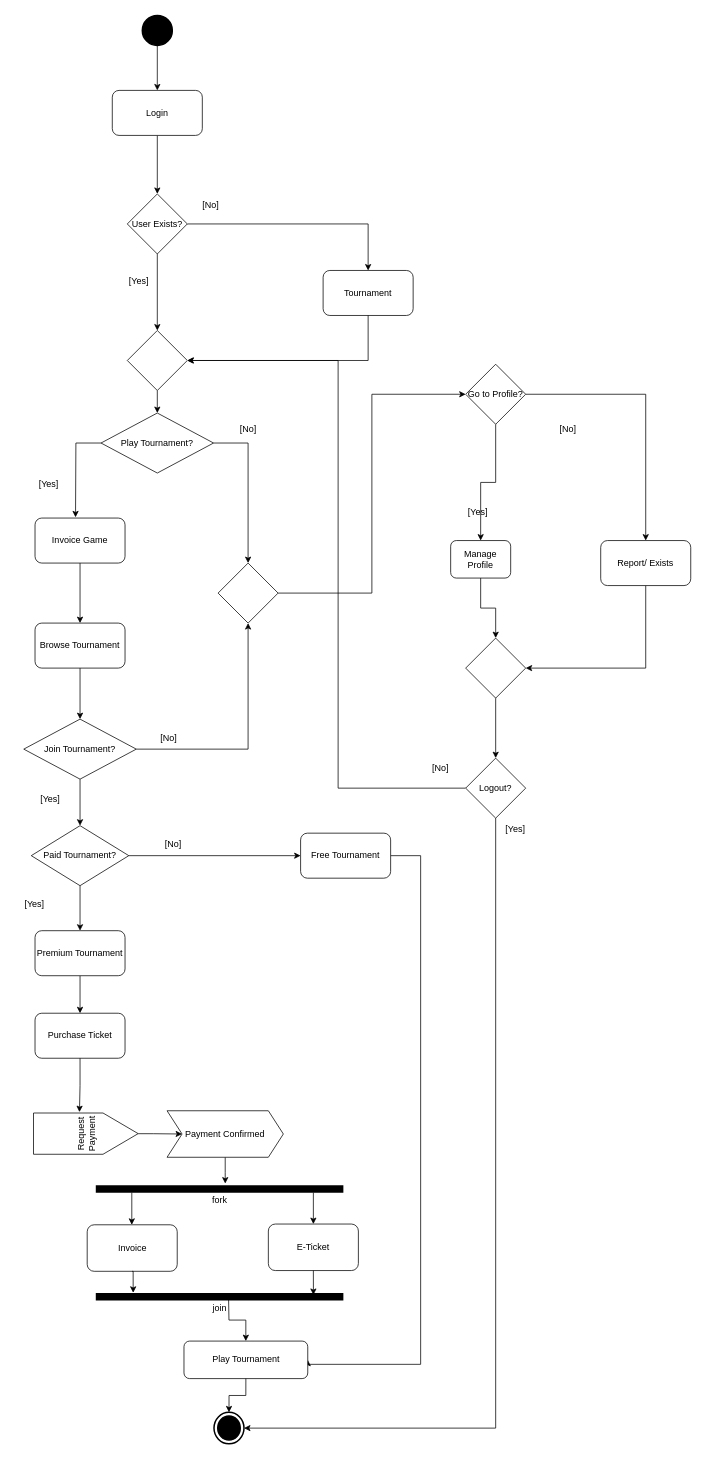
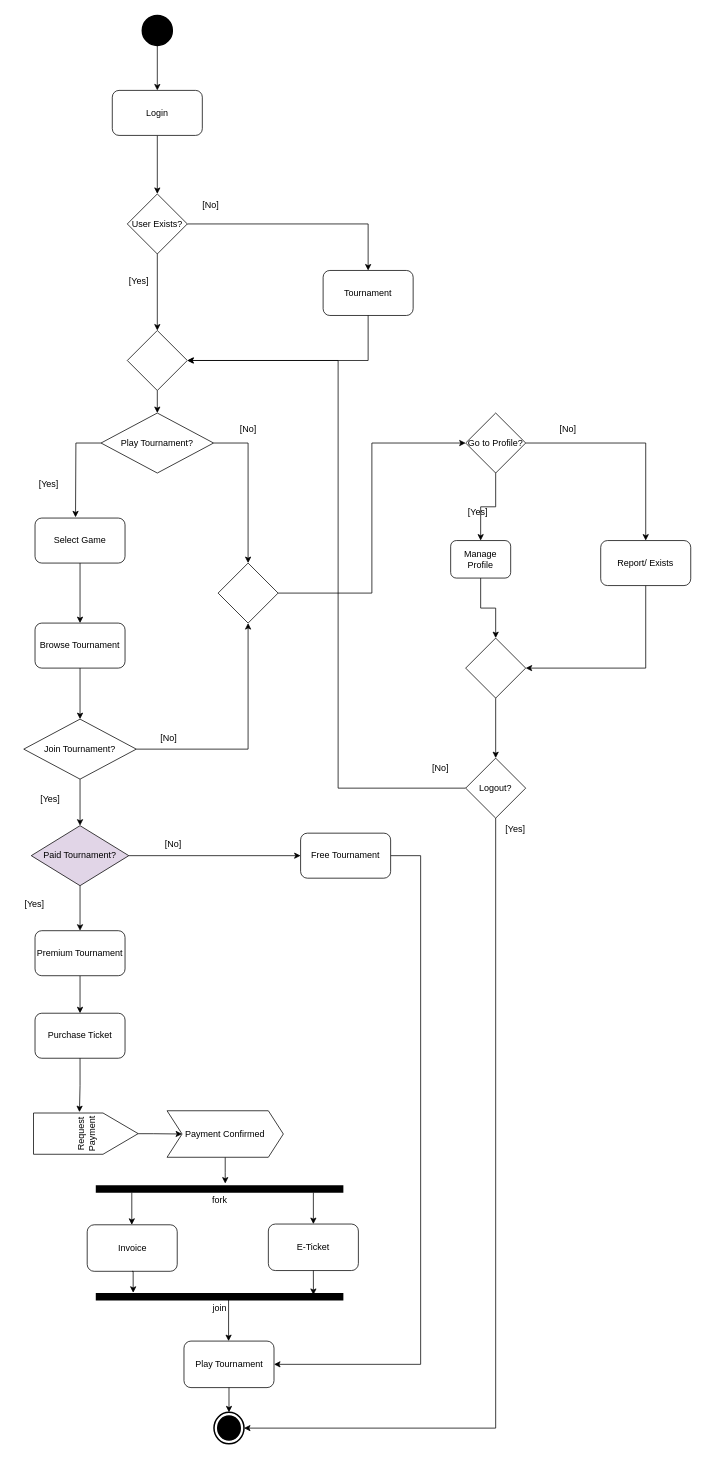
node "Go to Profile?": moved (495, 394) -> (495, 443)
node "Invoice Game": label "Invoice Game" -> "Select Game"
node "Paid Tournament?": fillcolor #ffffff -> #e1d5e7
node "Play Tournament": size 124x38 -> 90x47
